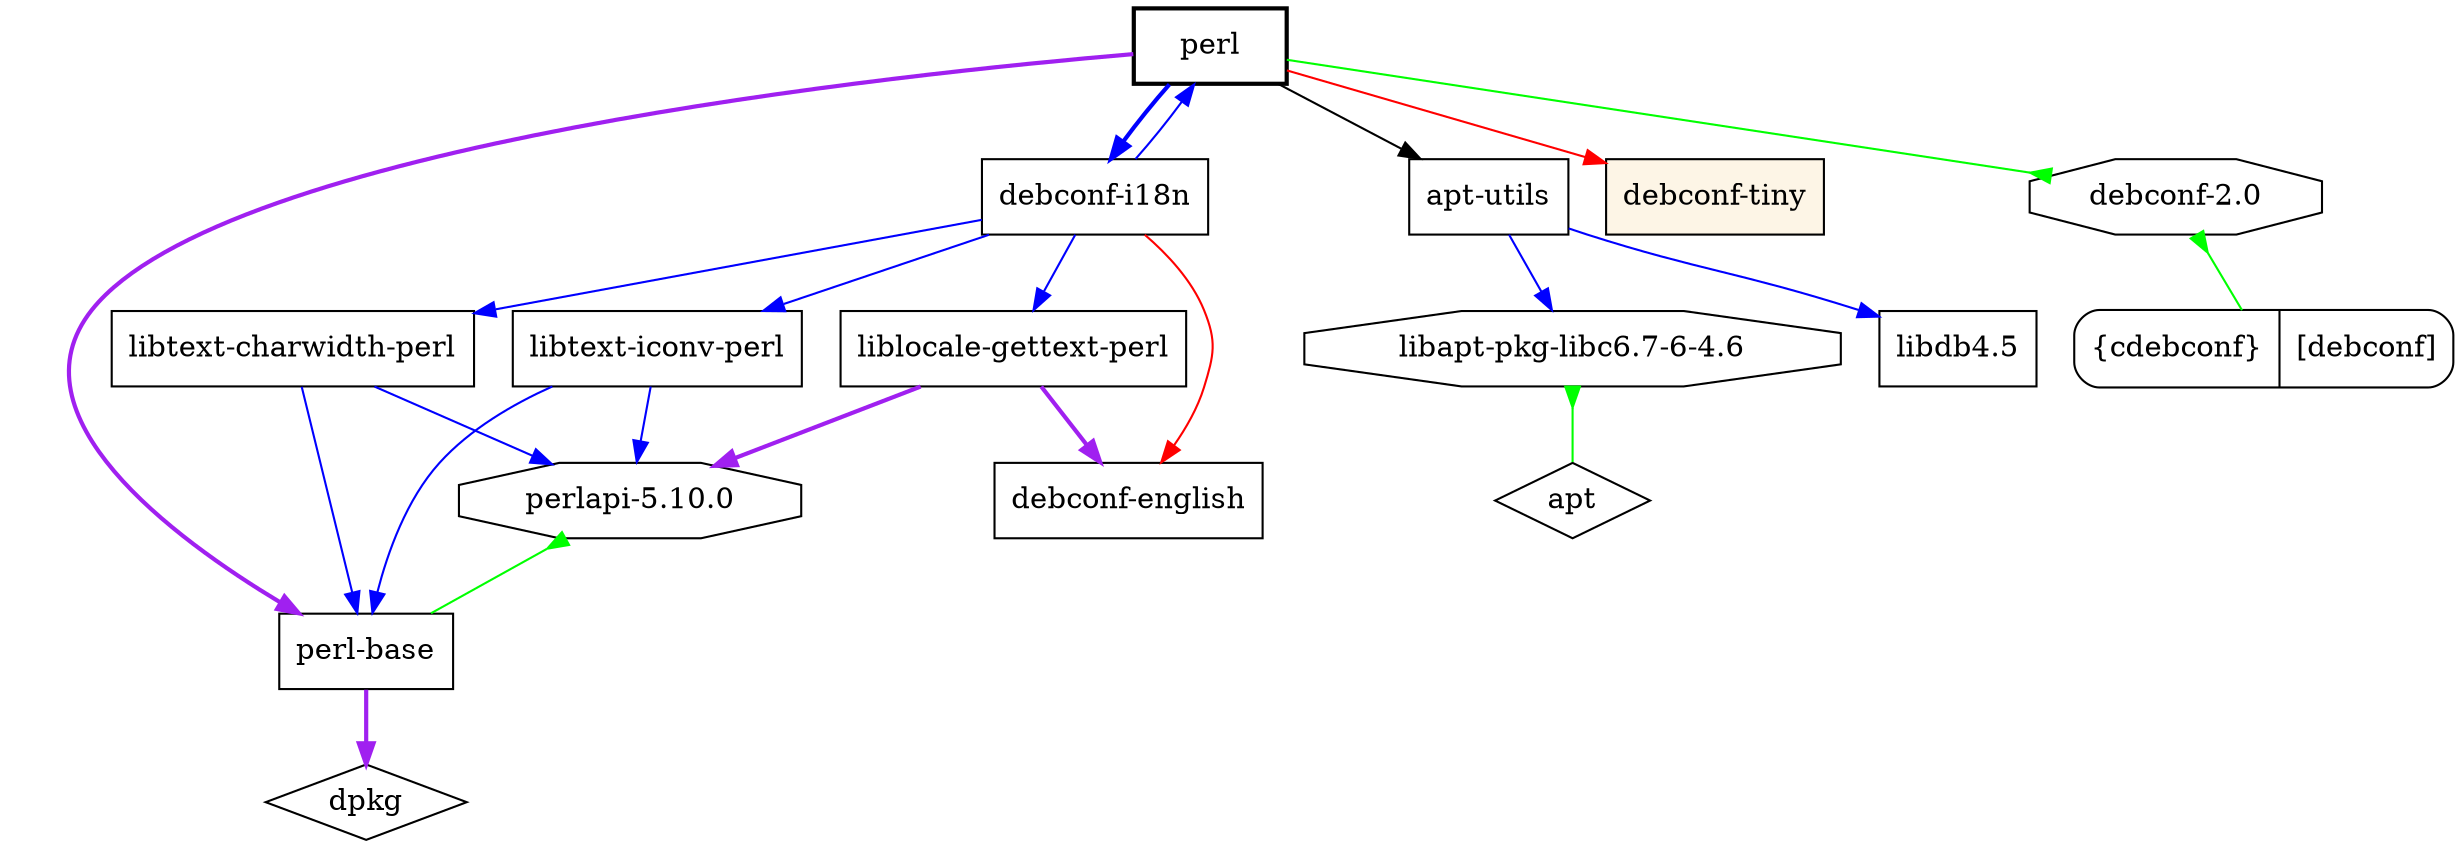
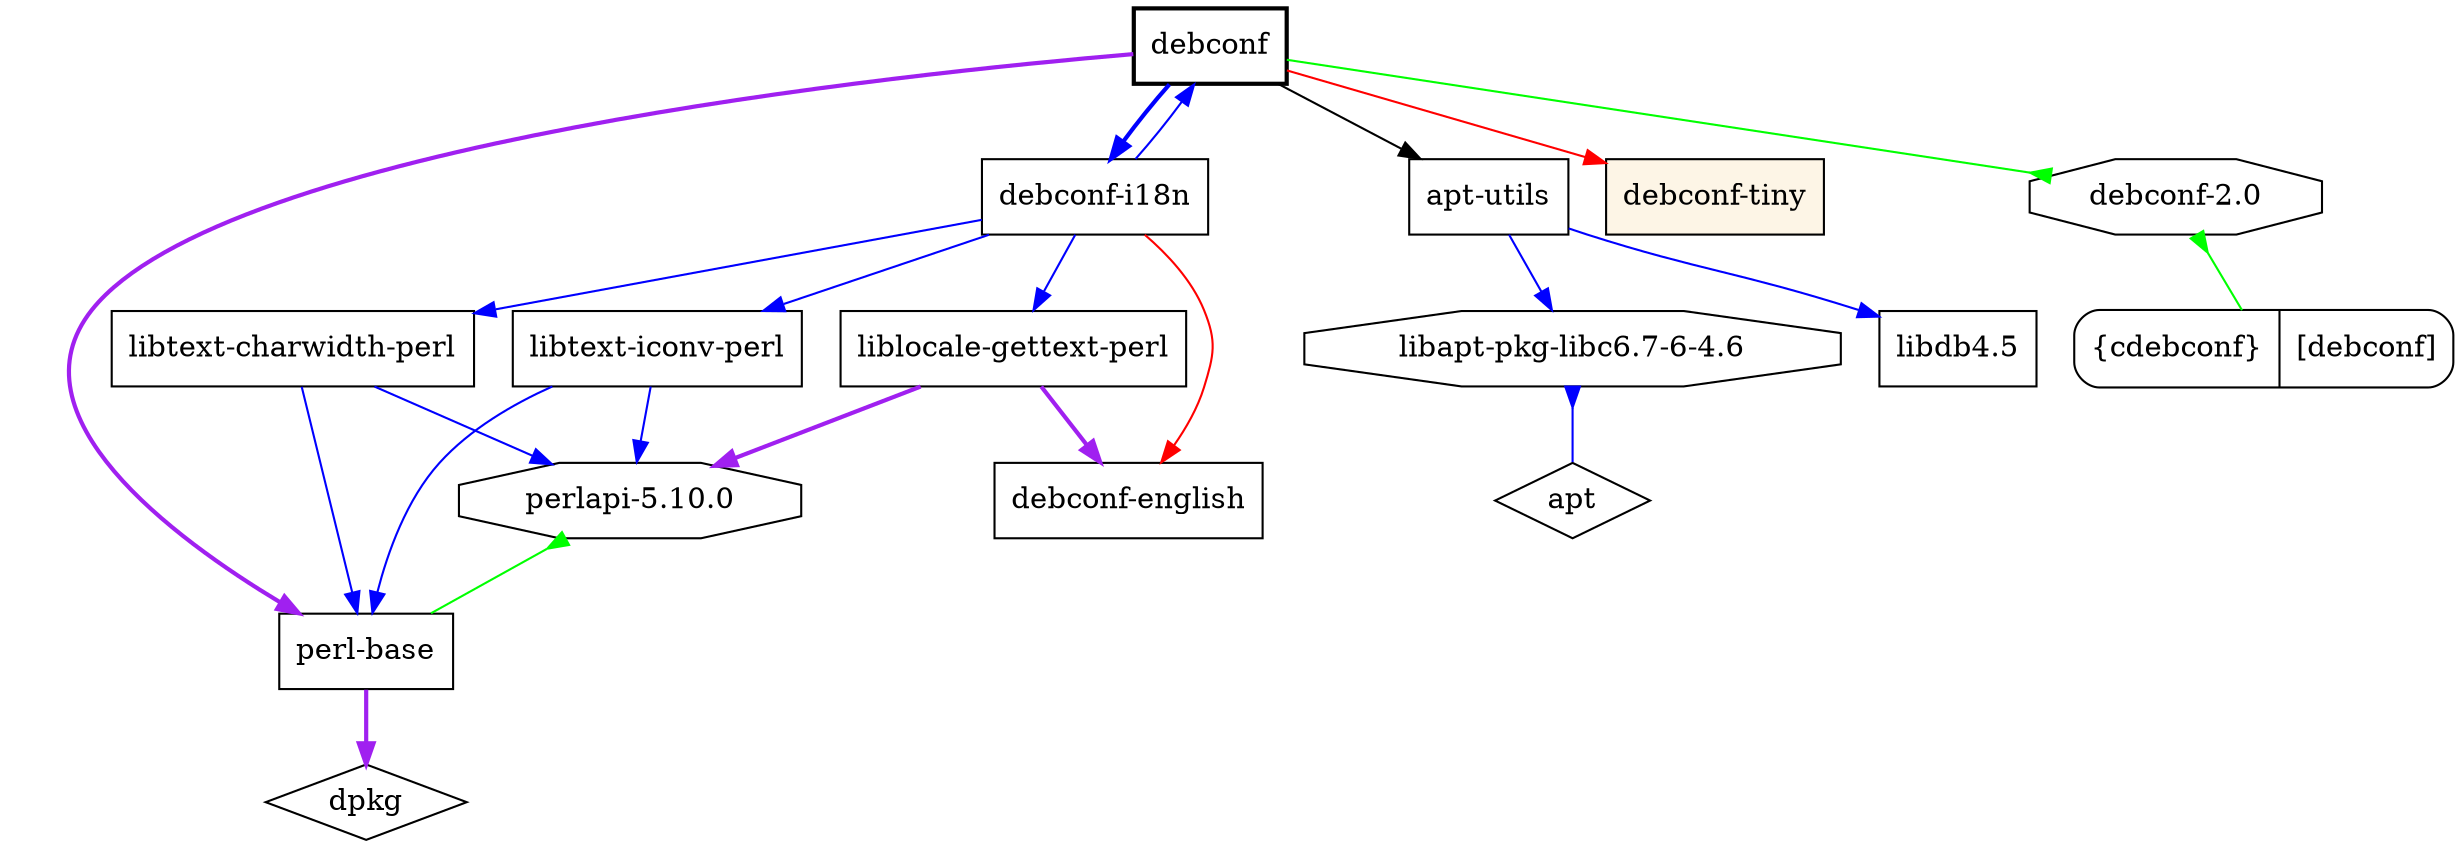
node "perl": label "perl" -> "debconf"
edge "apt" -> "libapt-pkg-libc6.7-6-4.6": color green -> blue
